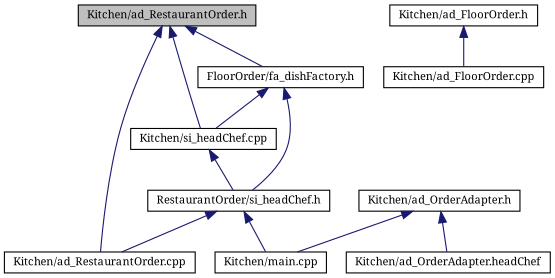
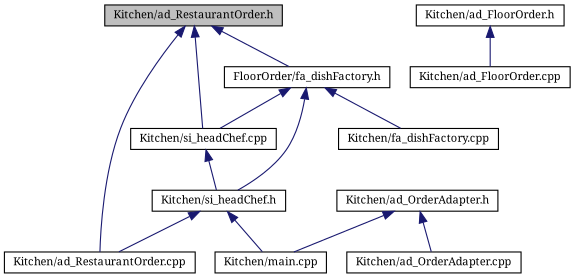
node "Kitchen/fa_dishFactory.cpp": added
node "RestaurantOrder/si_headChef.h": label "RestaurantOrder/si_headChef.h" -> "Kitchen/si_headChef.h"
node "Kitchen/ad_OrderAdapter.headChef": label "Kitchen/ad_OrderAdapter.headChef" -> "Kitchen/ad_OrderAdapter.cpp"
